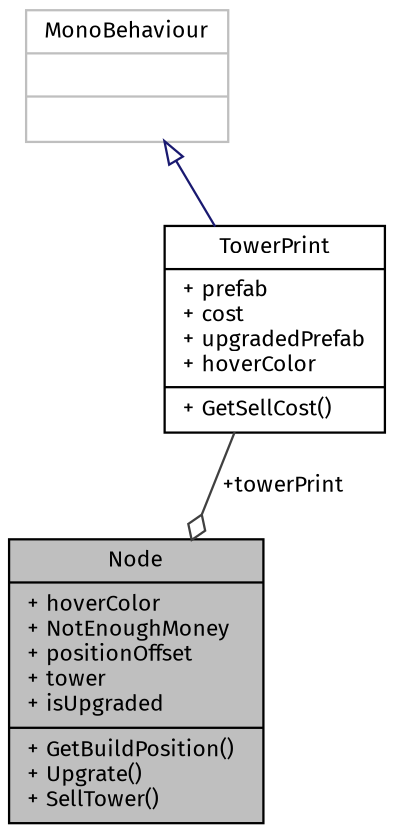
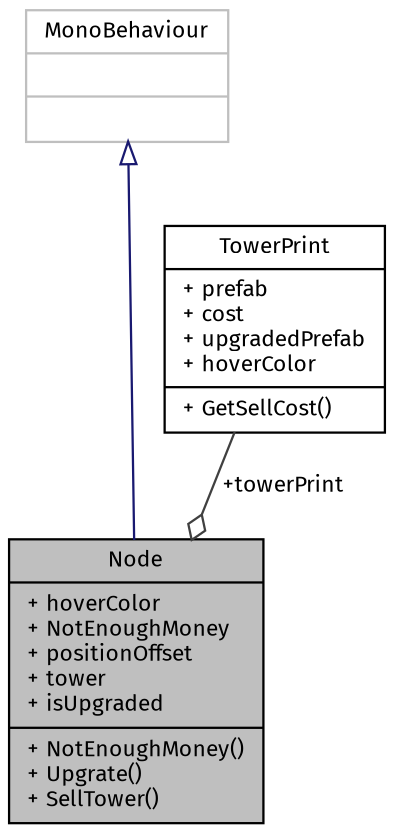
edge "TowerPrint" -> "MonoBehaviour": now "Node" -> "MonoBehaviour"
node "Node": text "+ GetBuildPosition()" -> "+ NotEnoughMoney()"
